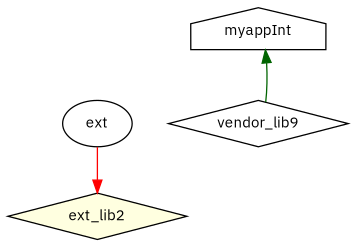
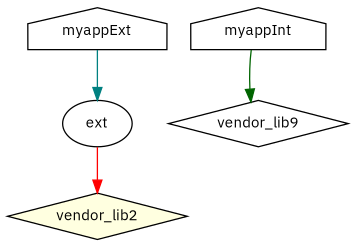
node "myappExt": added
edge "vendor_lib9" -> "myappInt": reversed
node "ext_lib2": label "ext_lib2" -> "vendor_lib2"
